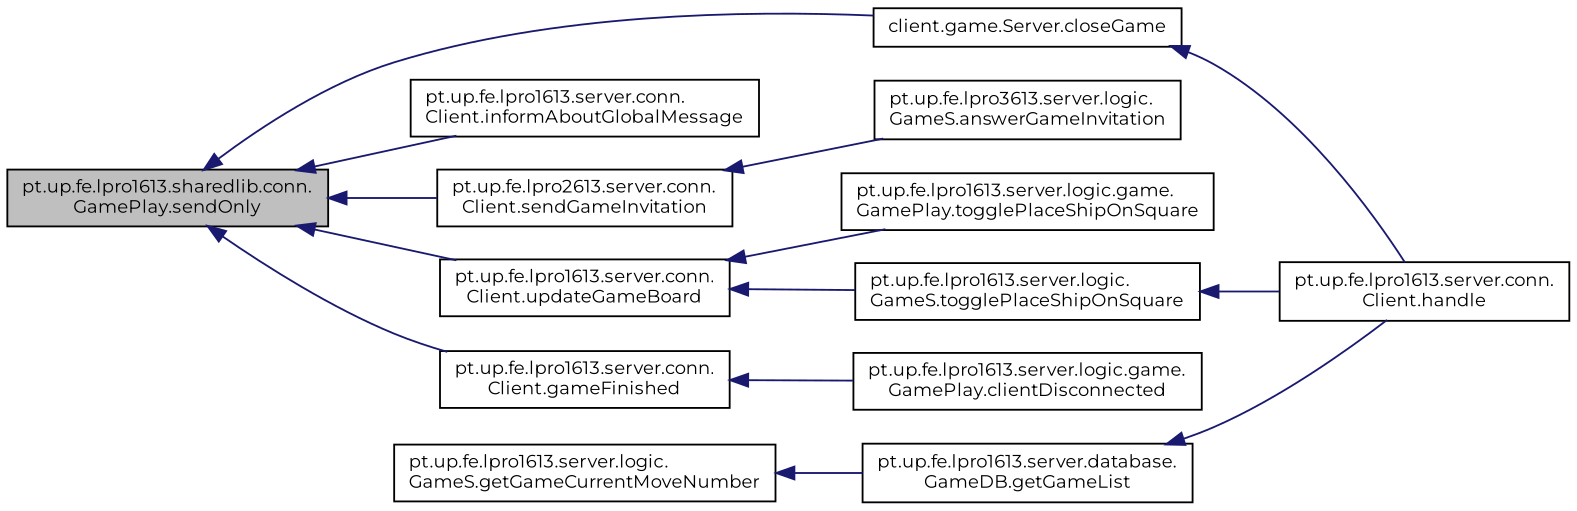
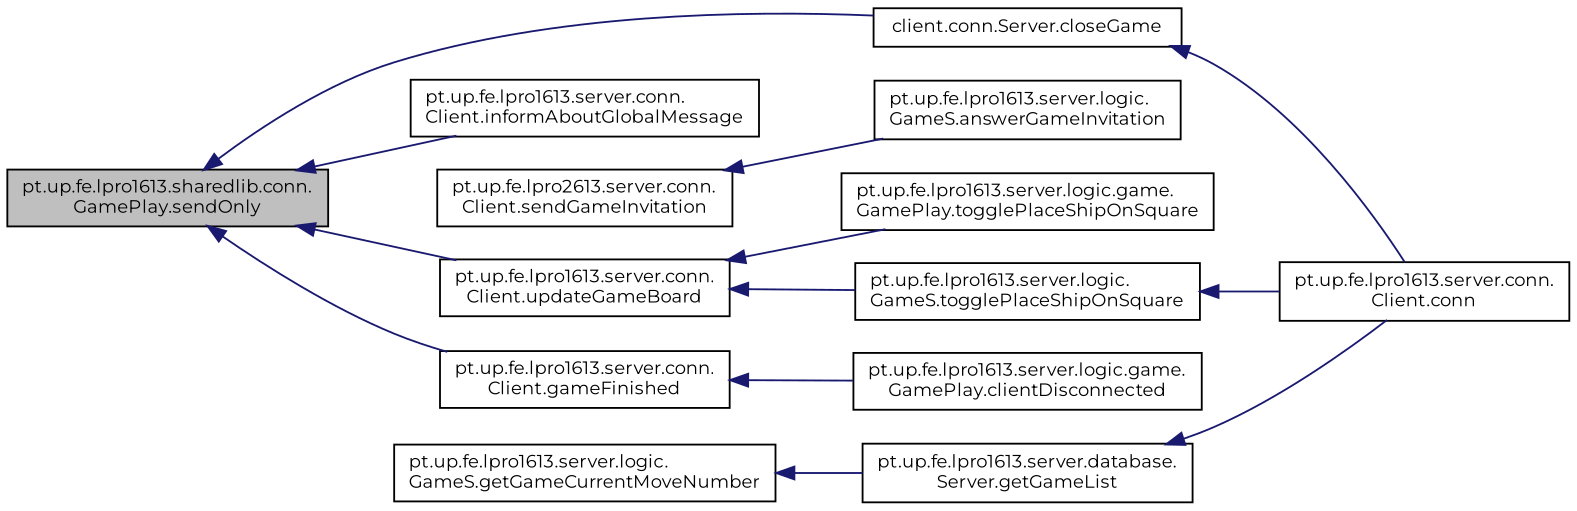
node "client.game.Server.closeGame": label "client.game.Server.closeGame" -> "client.conn.Server.closeGame"
node "pt.up.fe.lpro3613.server.logic. GameS.answerGameInvitation": label "pt.up.fe.lpro3613.server.logic. GameS.answerGameInvitation" -> "pt.up.fe.lpro1613.server.logic. GameS.answerGameInvitation"
edge "pt.up.fe.lpro2613.server.conn. Client.sendGameInvitation" -> "pt.up.fe.lpro1613.sharedlib.conn. GamePlay.sendOnly": removed
node "pt.up.fe.lpro1613.server.conn. Client.handle": label "pt.up.fe.lpro1613.server.conn. Client.handle" -> "pt.up.fe.lpro1613.server.conn. Client.conn"
node "pt.up.fe.lpro1613.server.database. GameDB.getGameList": label "pt.up.fe.lpro1613.server.database. GameDB.getGameList" -> "pt.up.fe.lpro1613.server.database. Server.getGameList"
